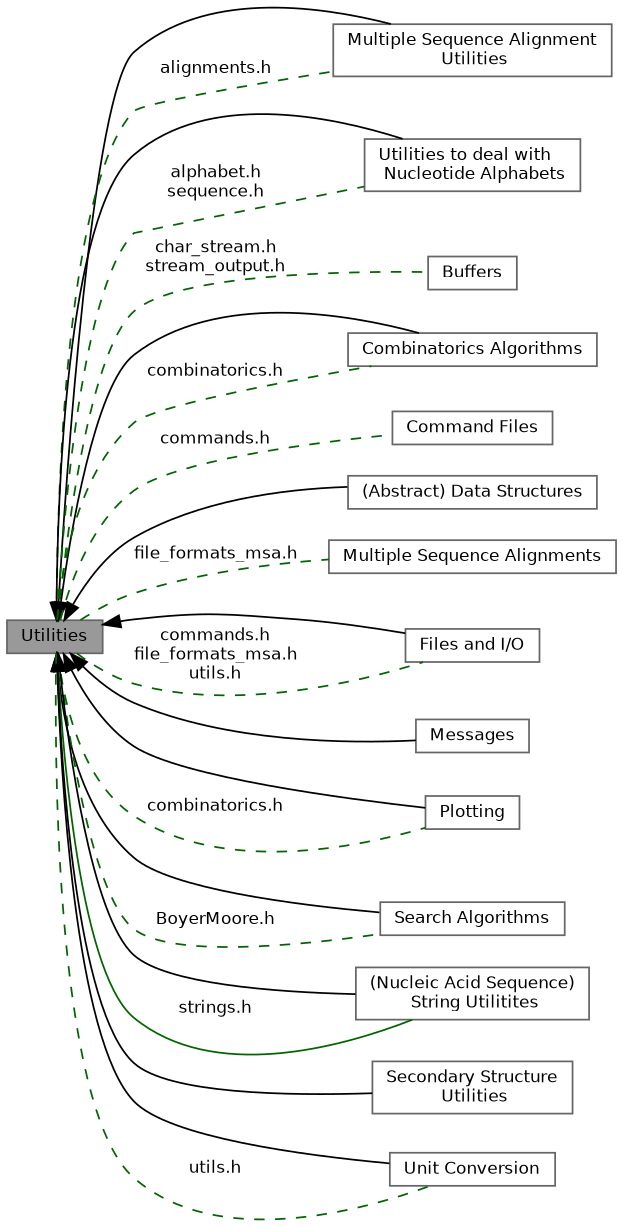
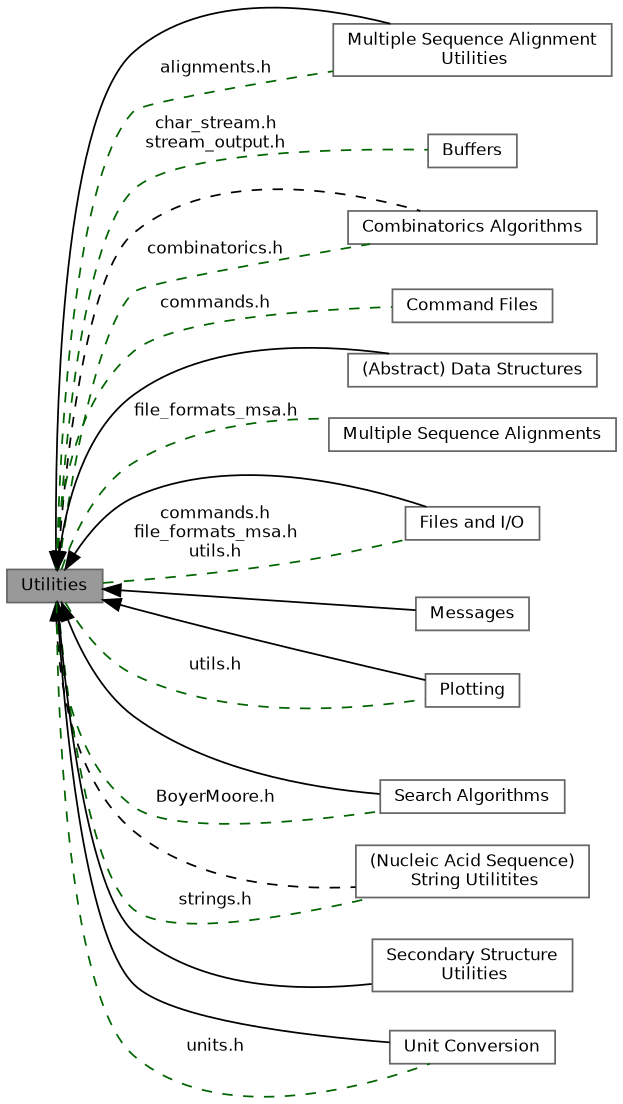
node "Utilities to deal with Nucleotide Alphabets": removed
edge "Combinatorics Algorithms" -> "Utilities": style solid -> dashed
edge "Utilities" -- "Plotting": label "combinatorics.h" -> "utils.h"
edge "(Nucleic Acid Sequence) String Utilitites" -> "Utilities": style solid -> dashed
edge "Utilities" -- "(Nucleic Acid Sequence) String Utilitites": style solid -> dashed
edge "Utilities" -- "Unit Conversion": label "utils.h" -> "units.h"
